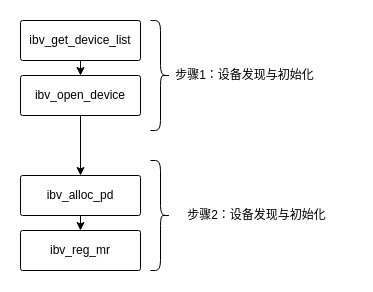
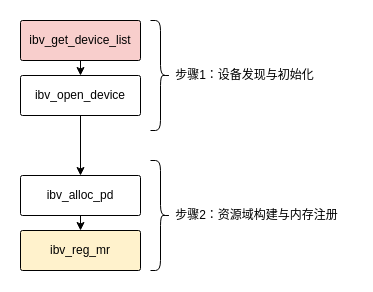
node "ibv_get_device_list": fillcolor #ffffff -> #f8cecc
node "步骤2：设备发现与初始化": label "步骤2：设备发现与初始化" -> "步骤2：资源域构建与内存注册"
node "ibv_reg_mr": fillcolor #ffffff -> #fff2cc
